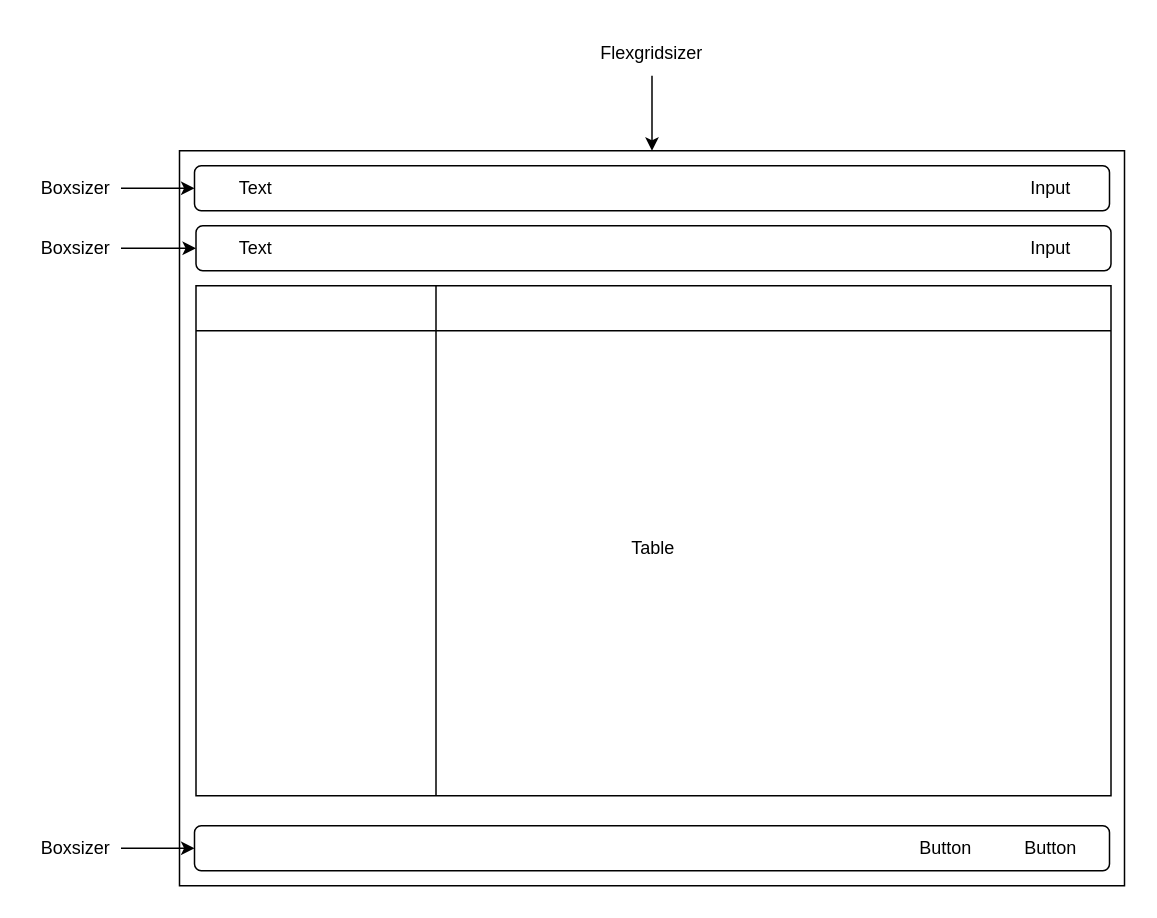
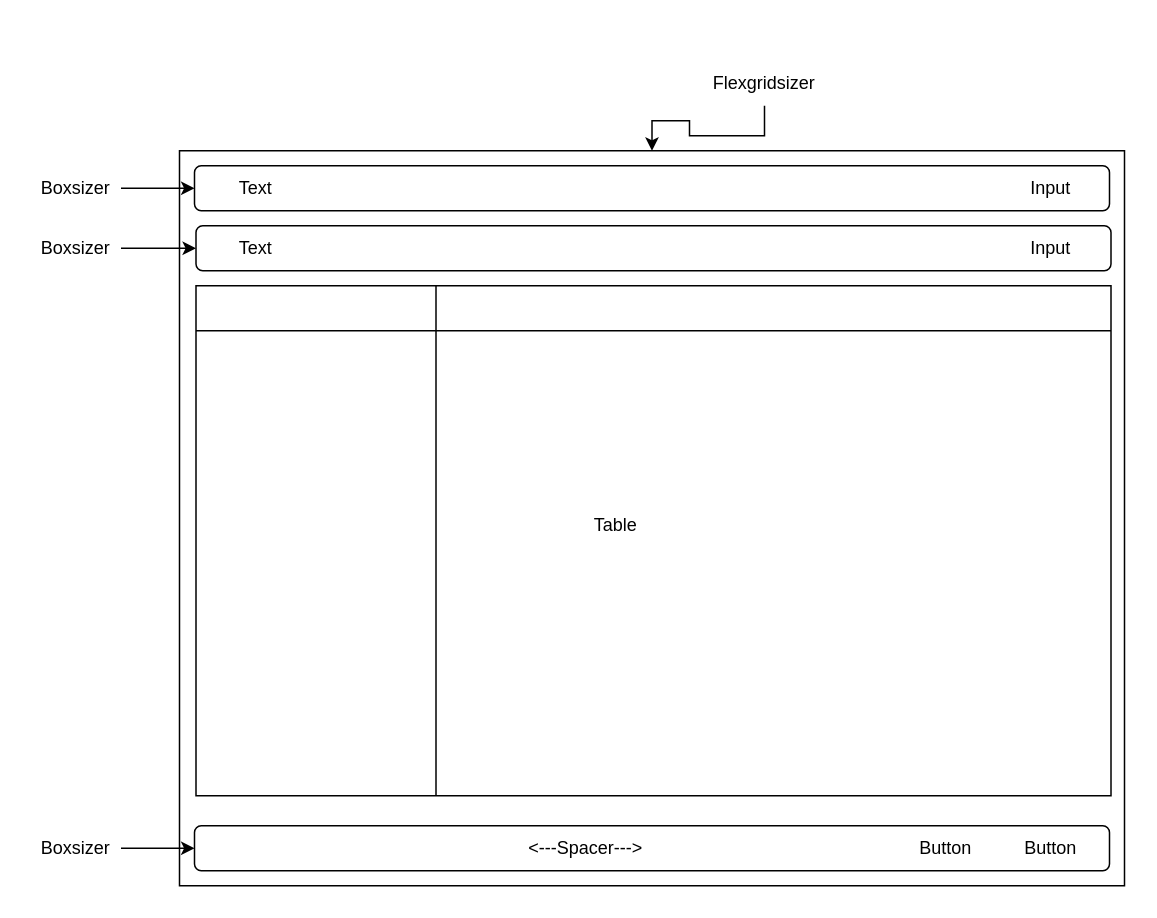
node "Flexgridsizer": moved (652, 53) -> (764, 83)
node "Table": moved (653, 548) -> (616, 526)
node "<---Spacer--->": added
